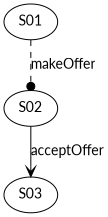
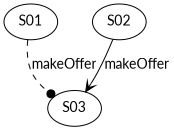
edge "S01" -> "S02": now "S01" -> "S03"
edge "S02" -> "S03": label "acceptOffer" -> "makeOffer"
